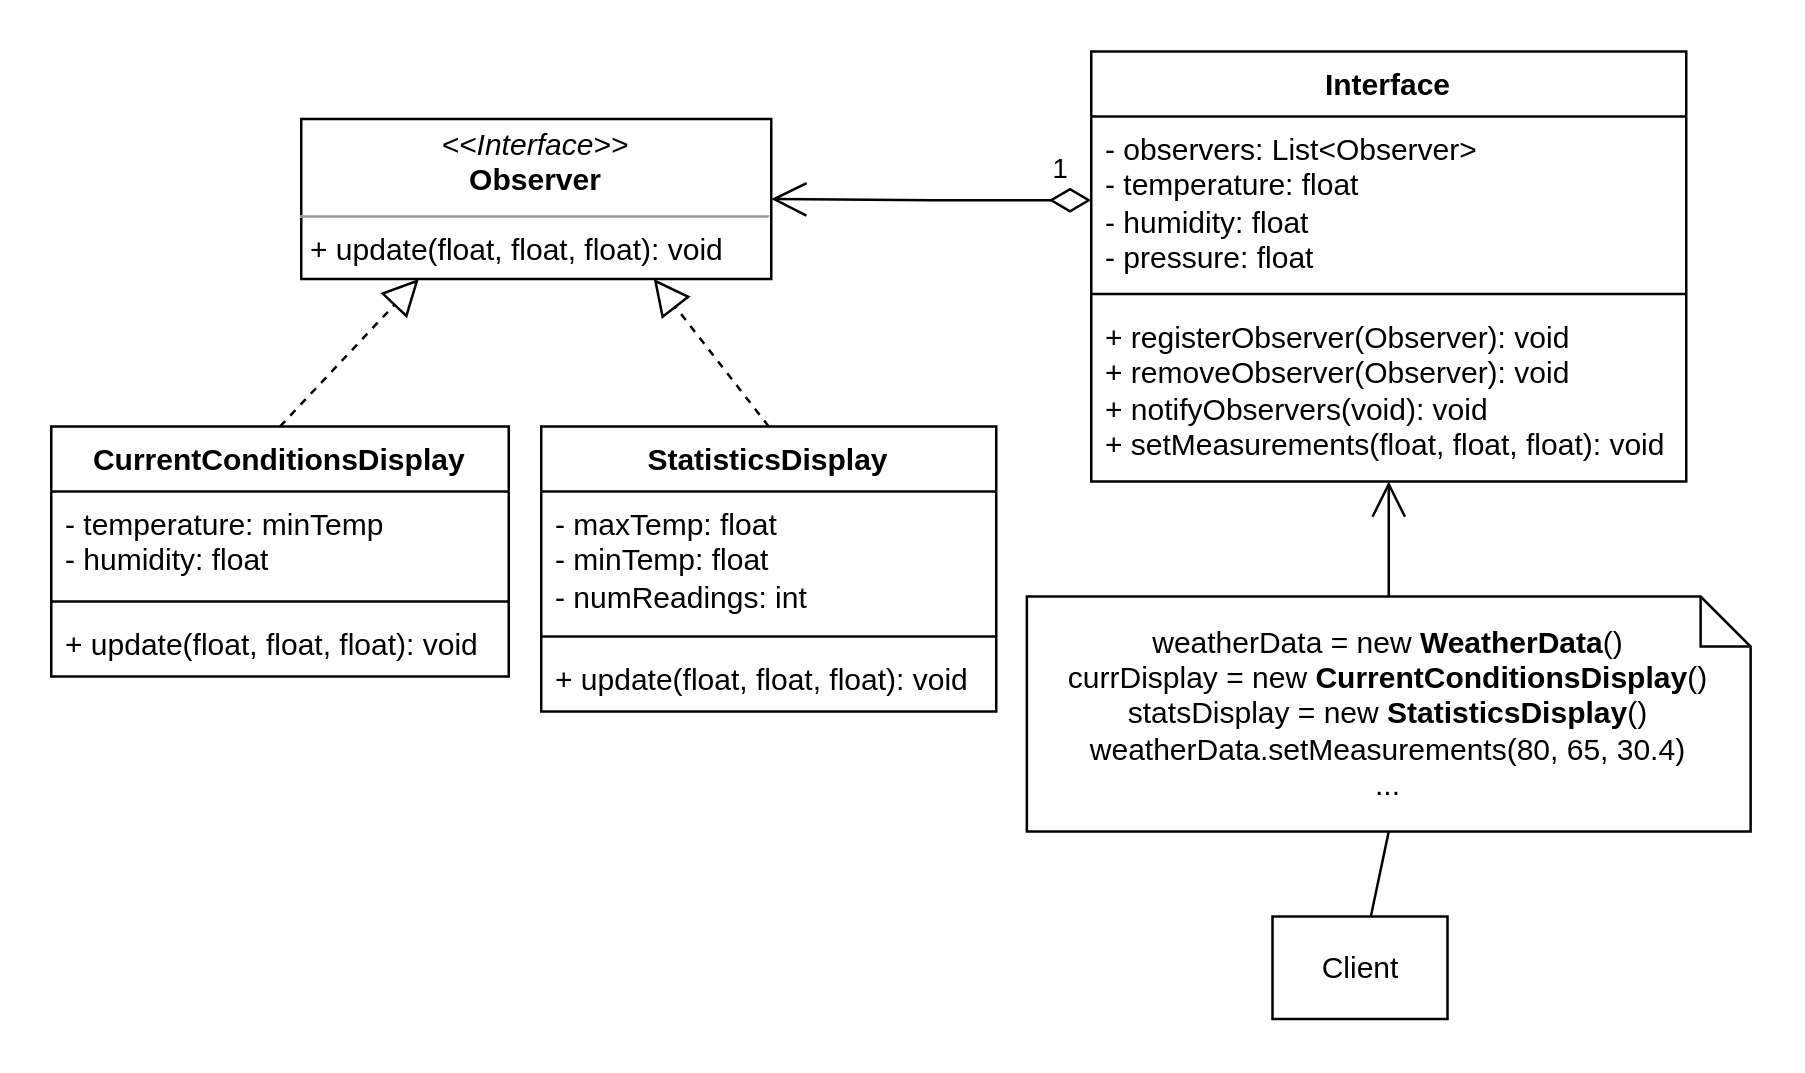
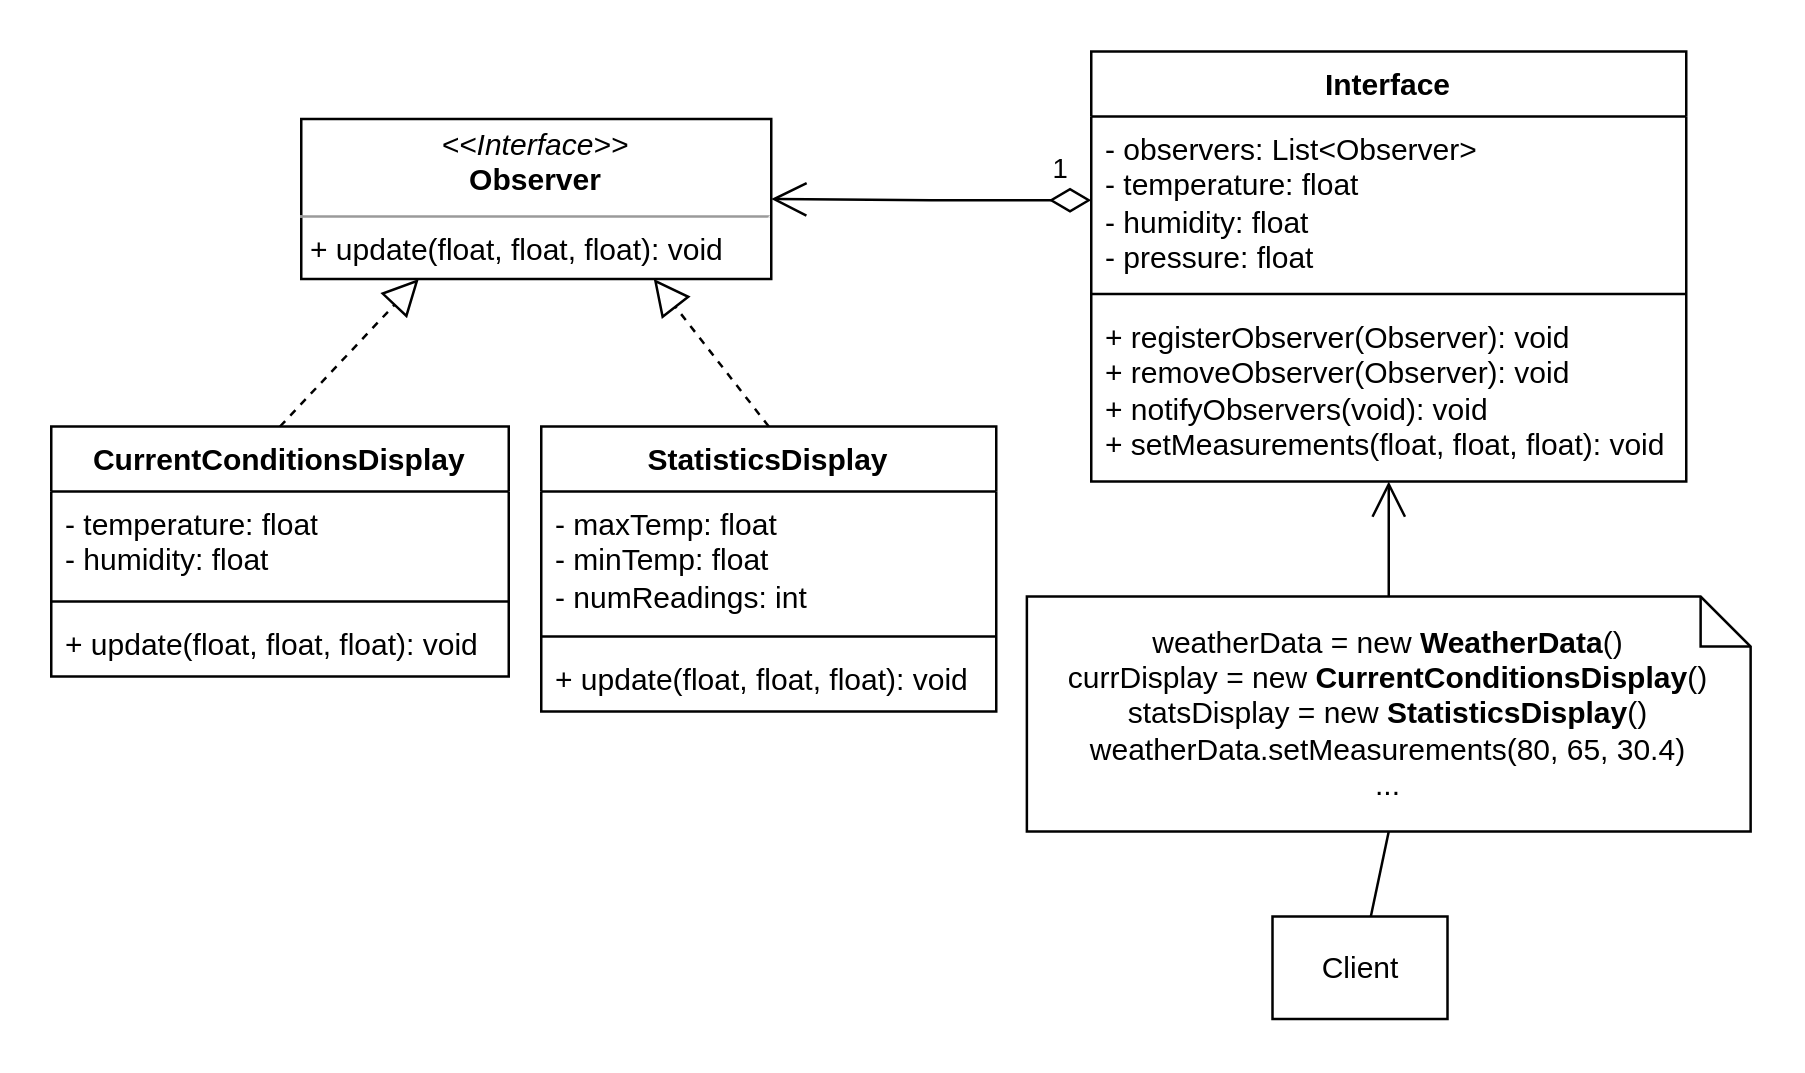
node "- temperature: minTemp - humidity: float": label "- temperature: minTemp - humidity: float" -> "- temperature: float - humidity: float"
